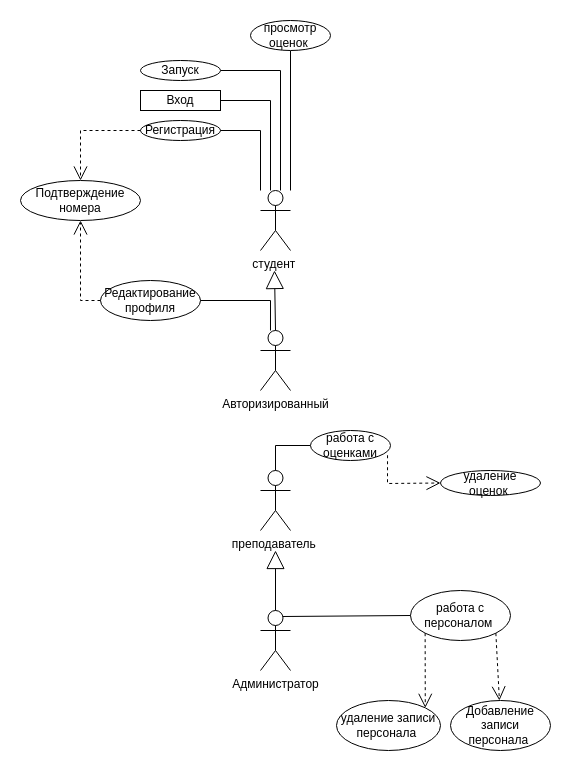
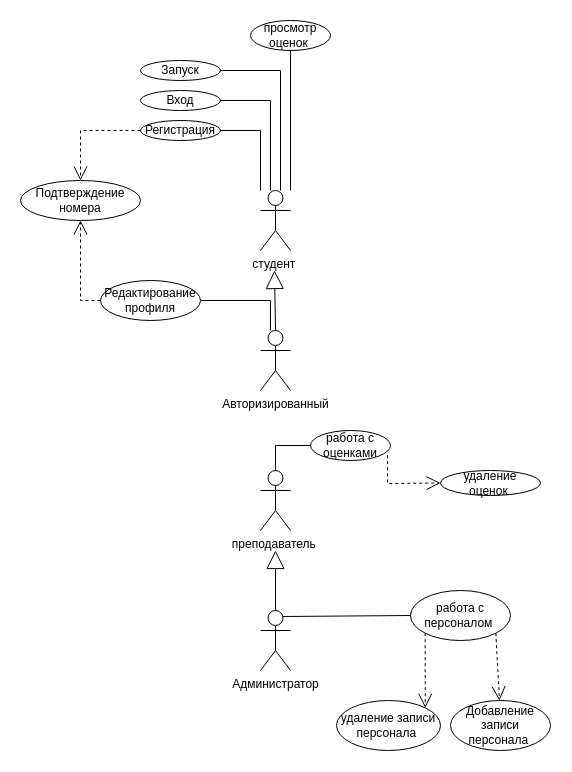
node "Вход": shape rectangle -> ellipse
